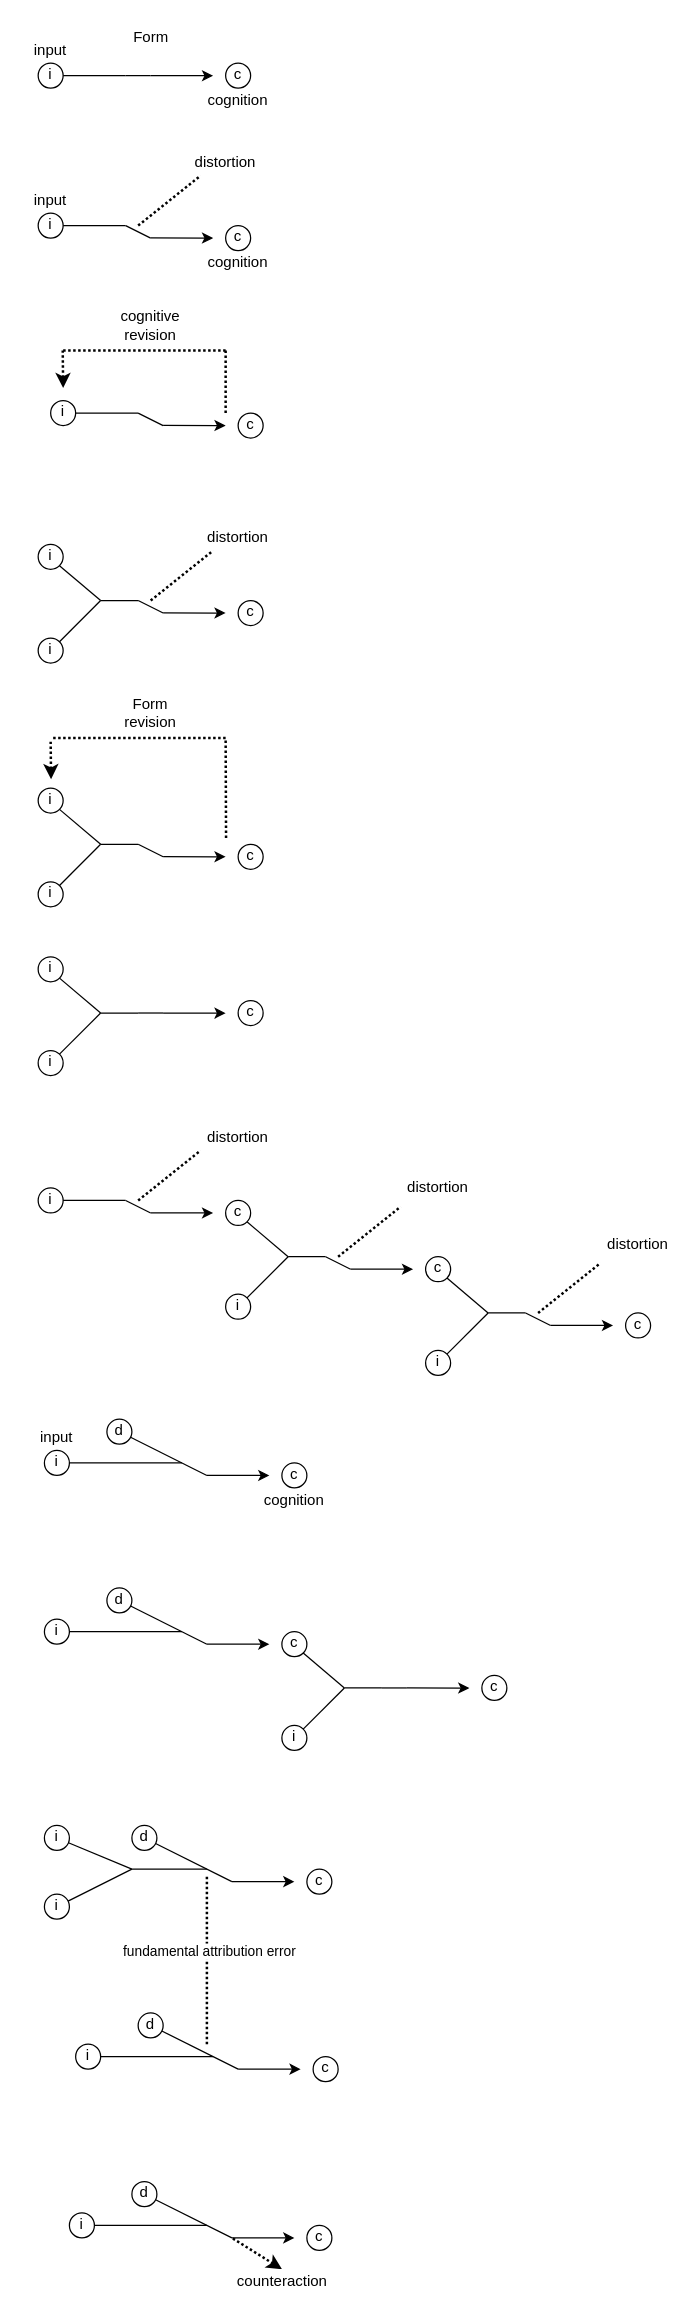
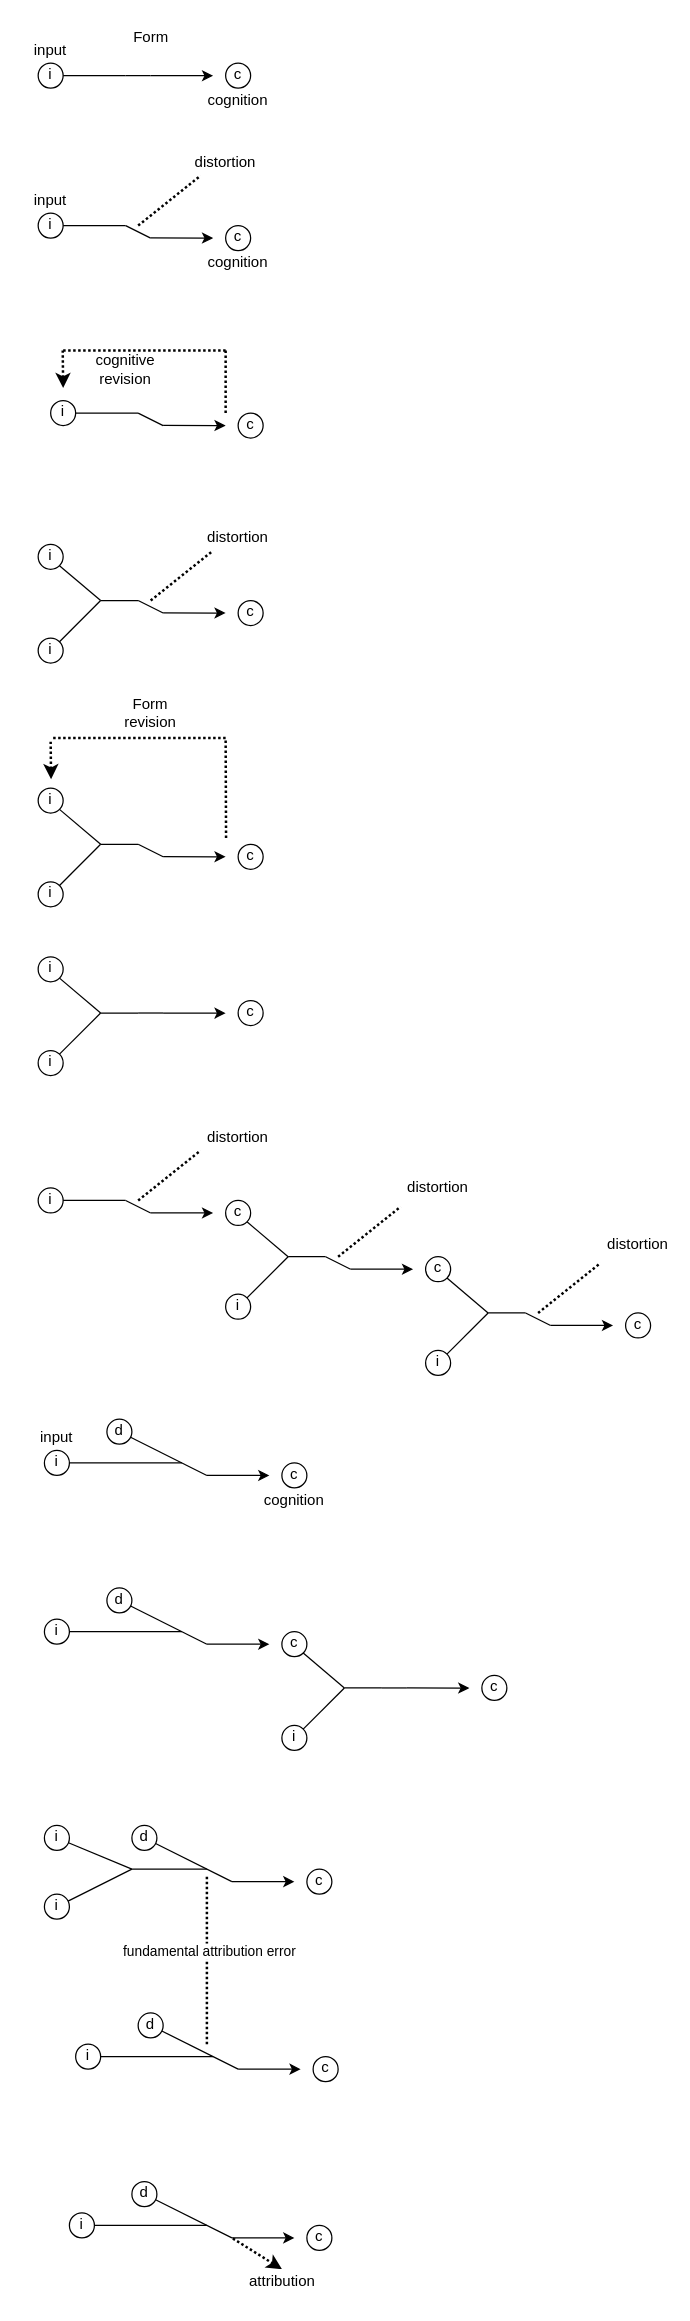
node "cognitive revision": moved (151, 326) -> (126, 369)
node "counteraction": label "counteraction" -> "attribution"
